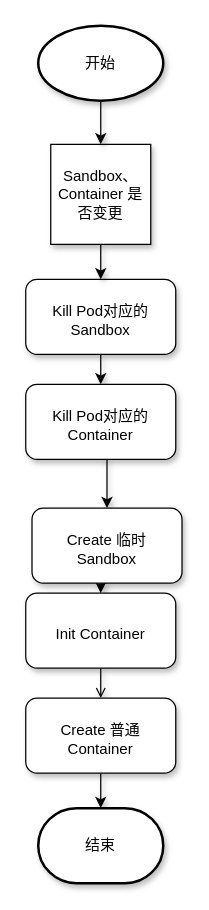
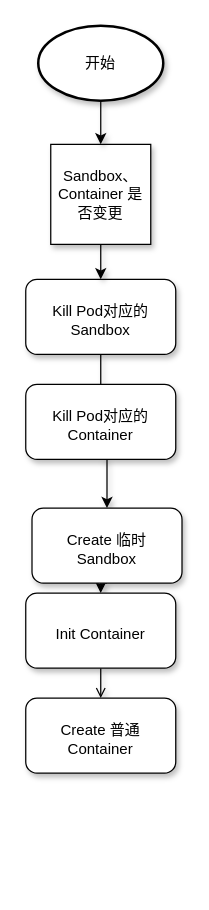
edge "Kill Pod对应的 Sandbox" -> "Kill Pod对应的 Container": arrowhead classic -> none
edge "Create 普通 Container" -> "结束": removed
node "结束": removed
